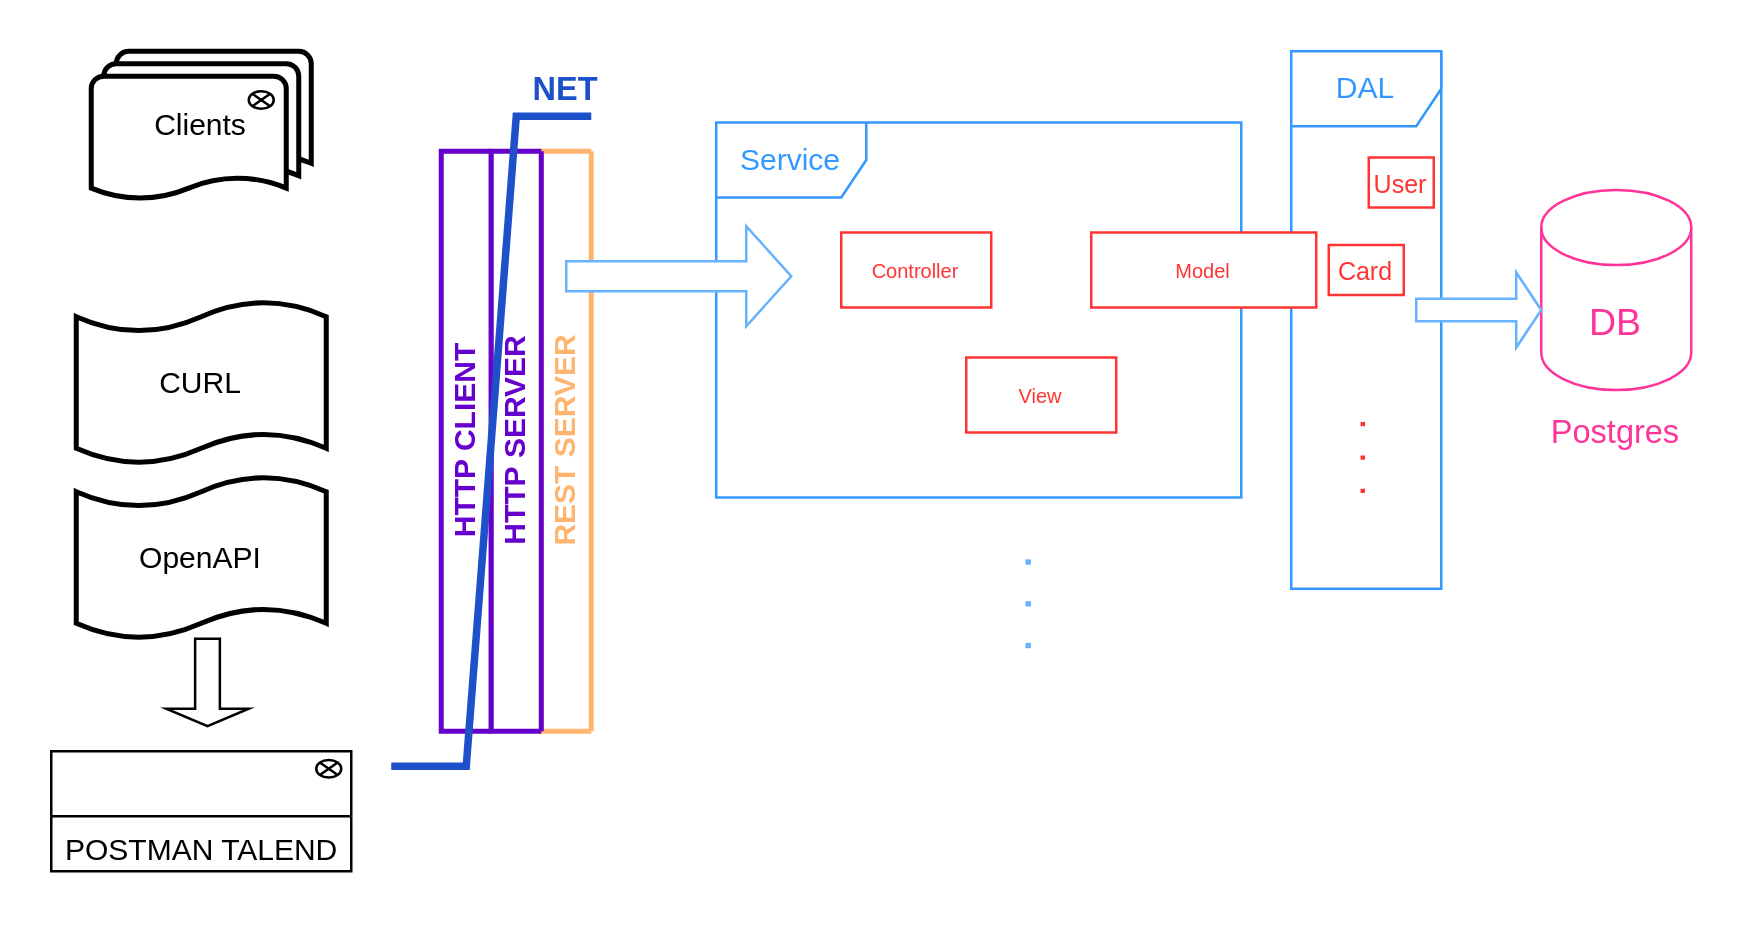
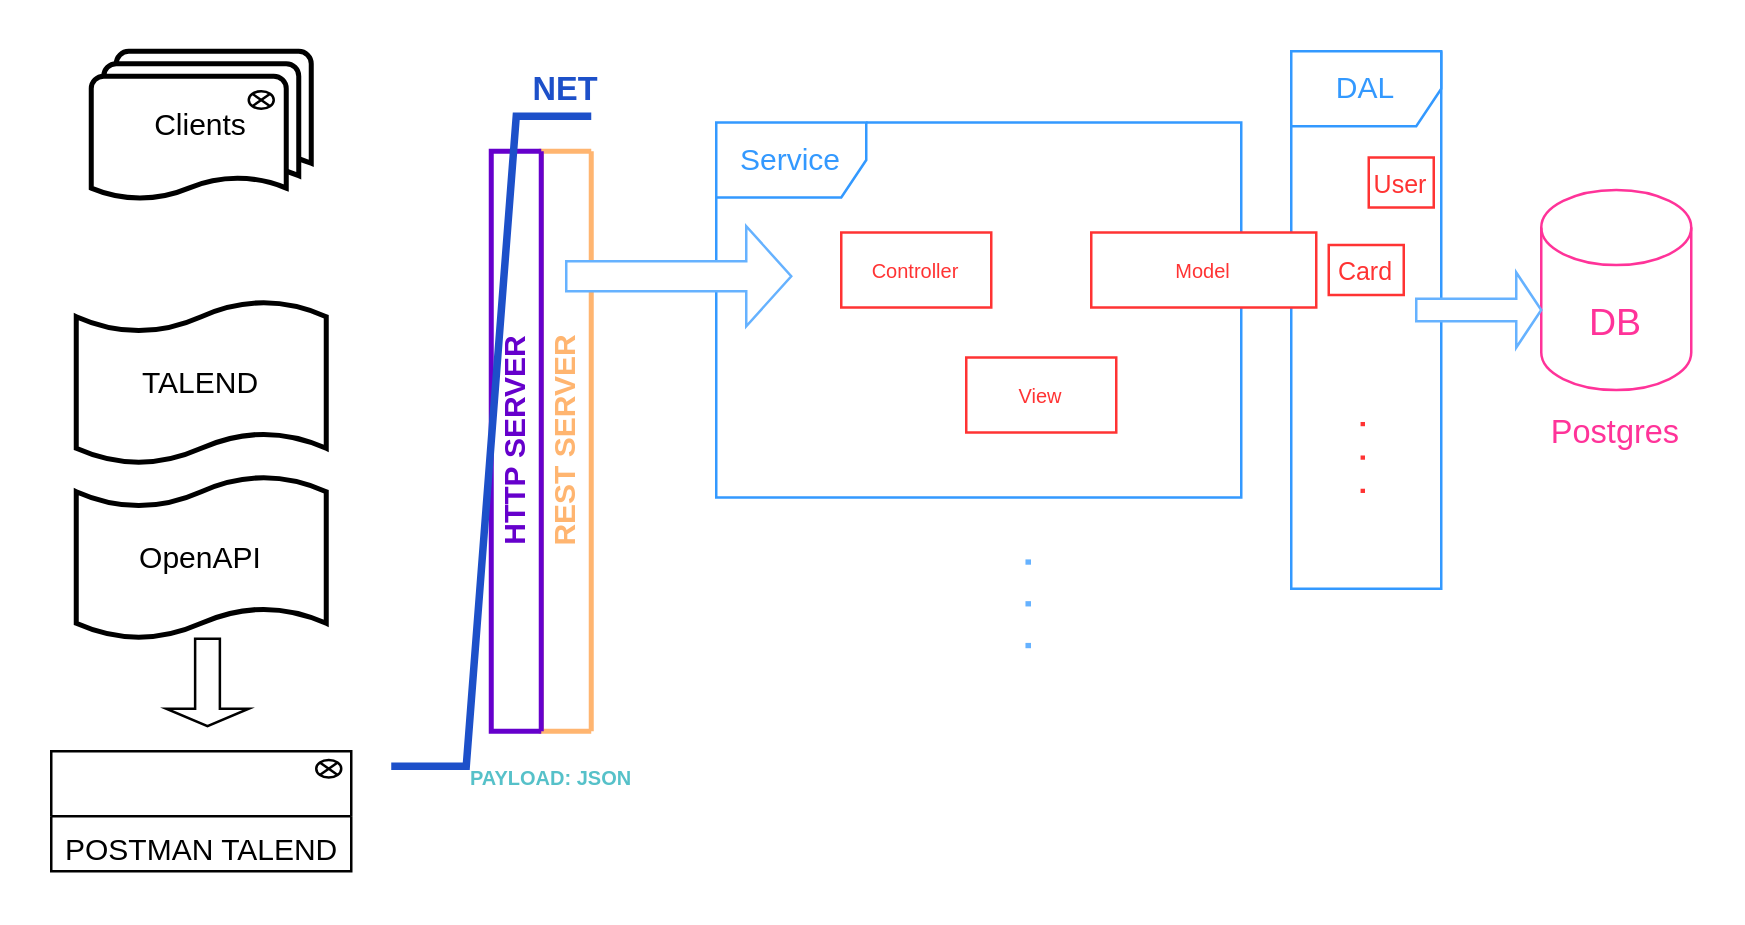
node "CURL": label "CURL" -> "TALEND"
node "HTTP CLIENT": removed
node "PAYLOAD: JSON": added
